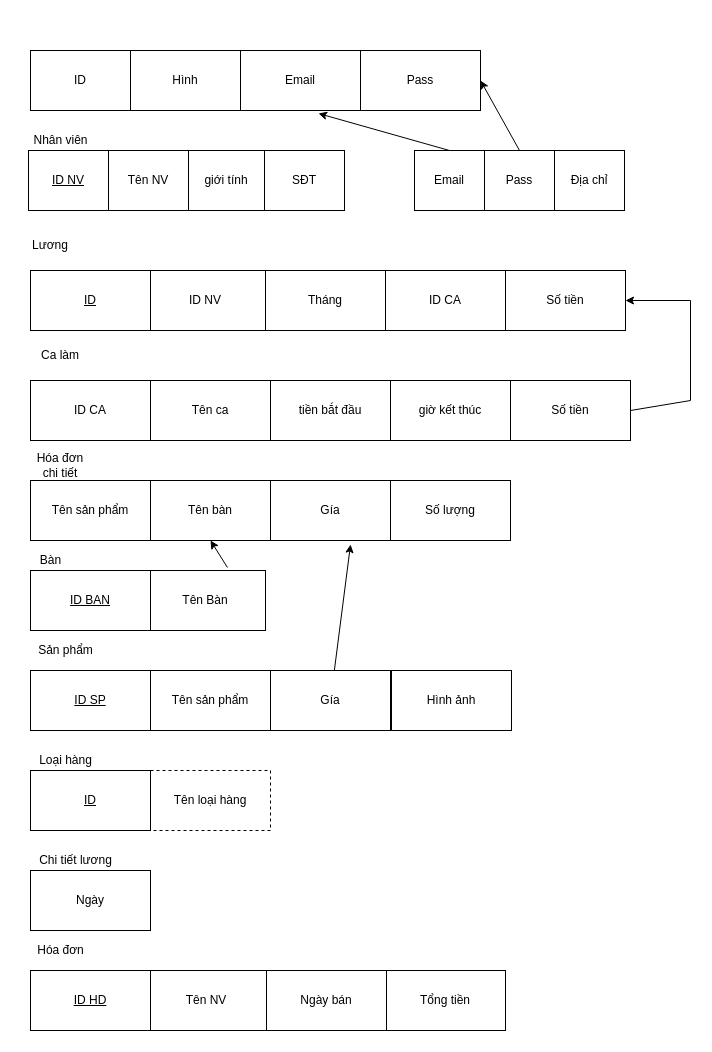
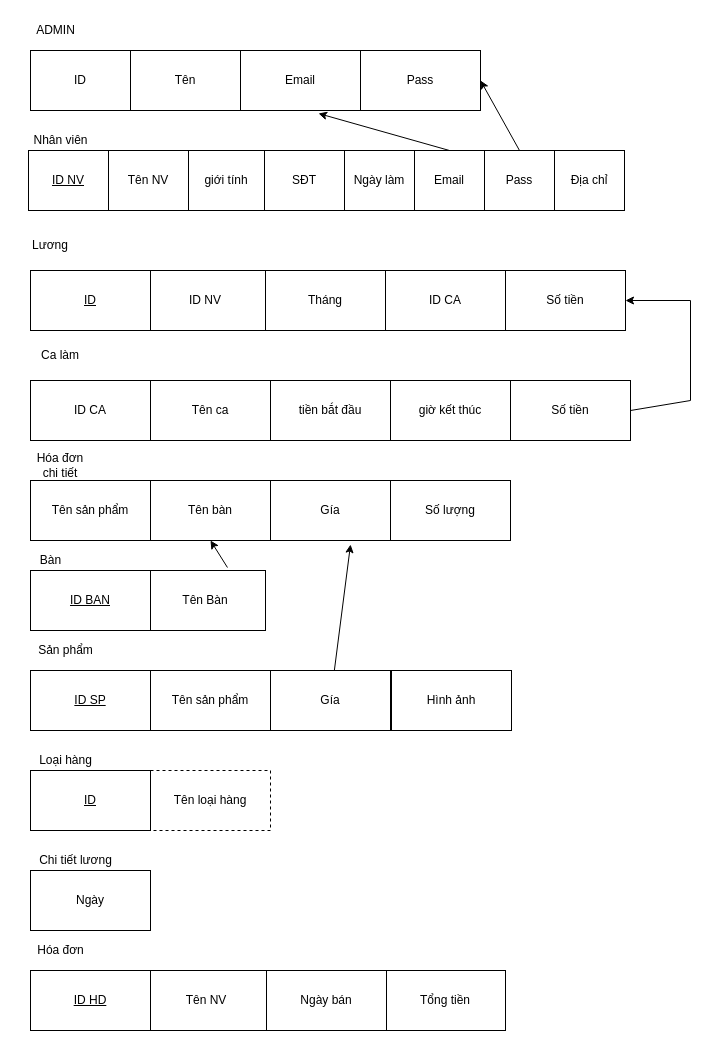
node "ADMIN": added
node "Hình": label "Hình" -> "Tên"
node "Ngày làm": added
